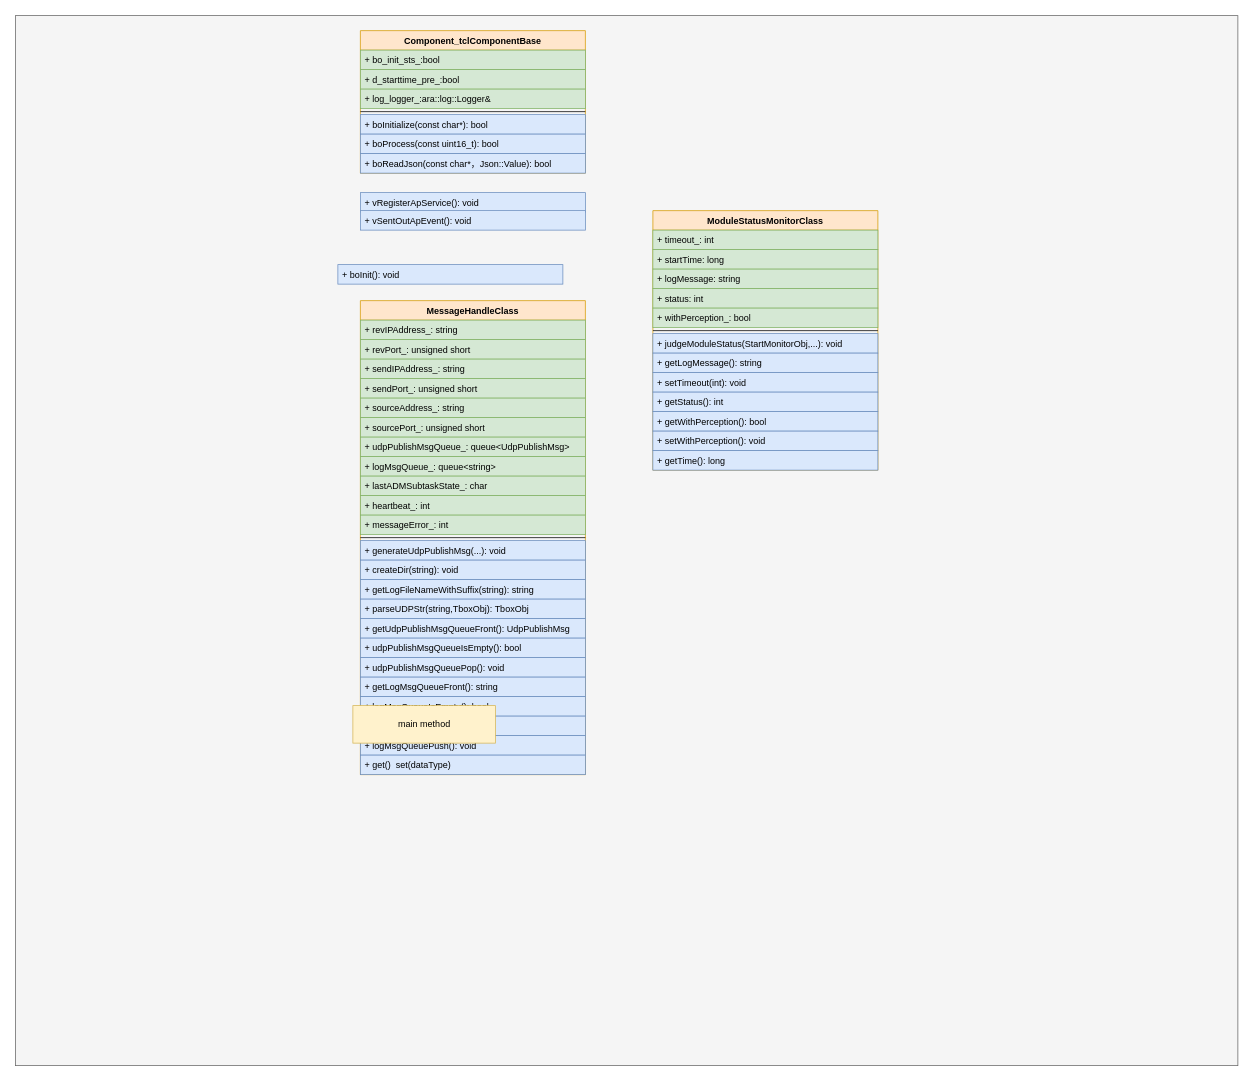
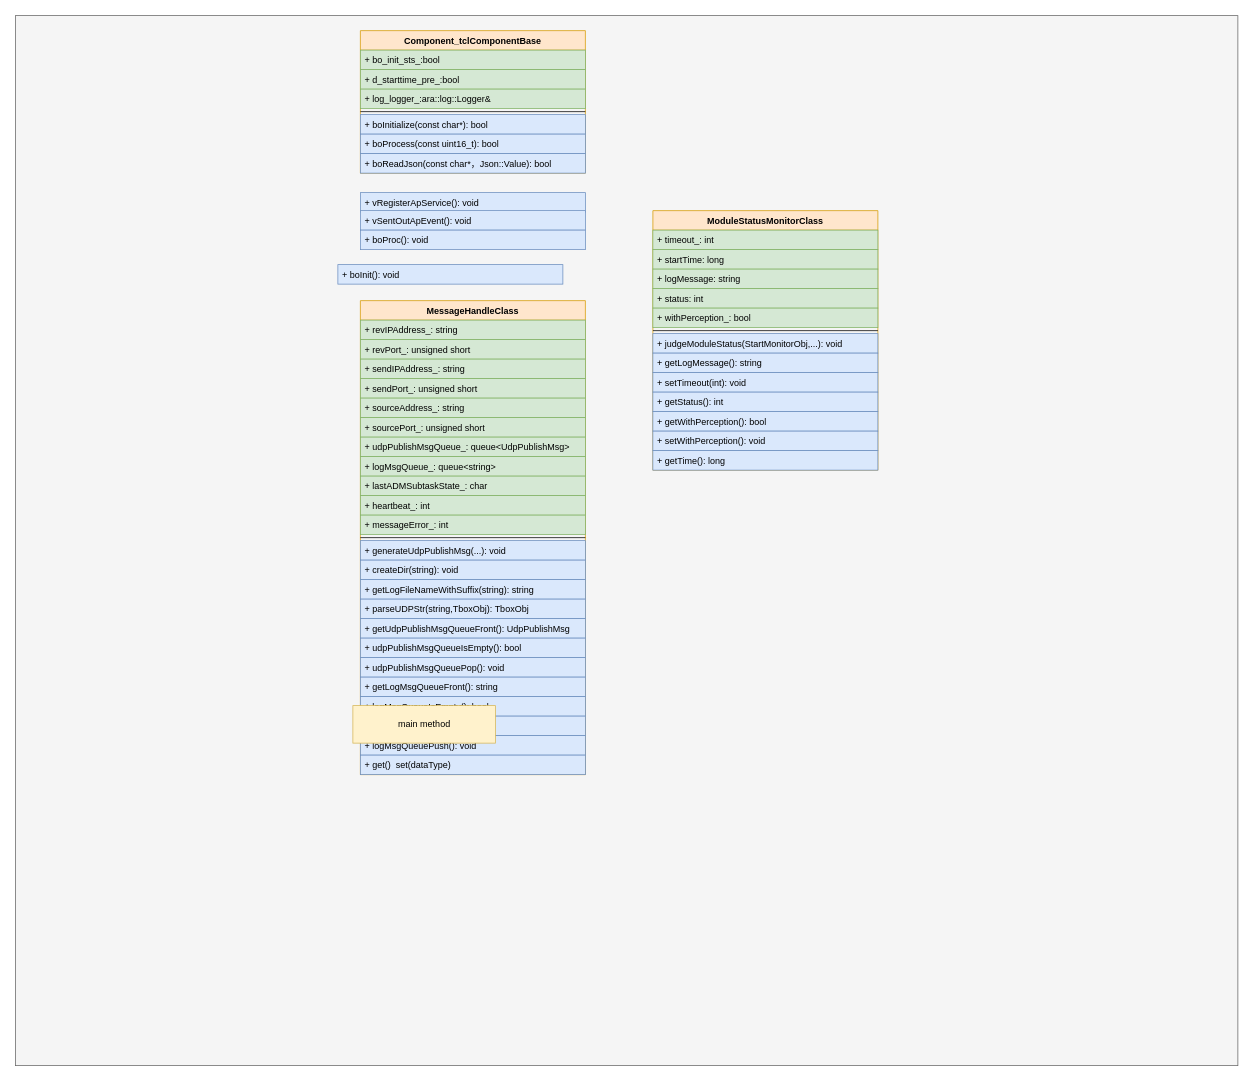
node "+ boProc(): void": added
